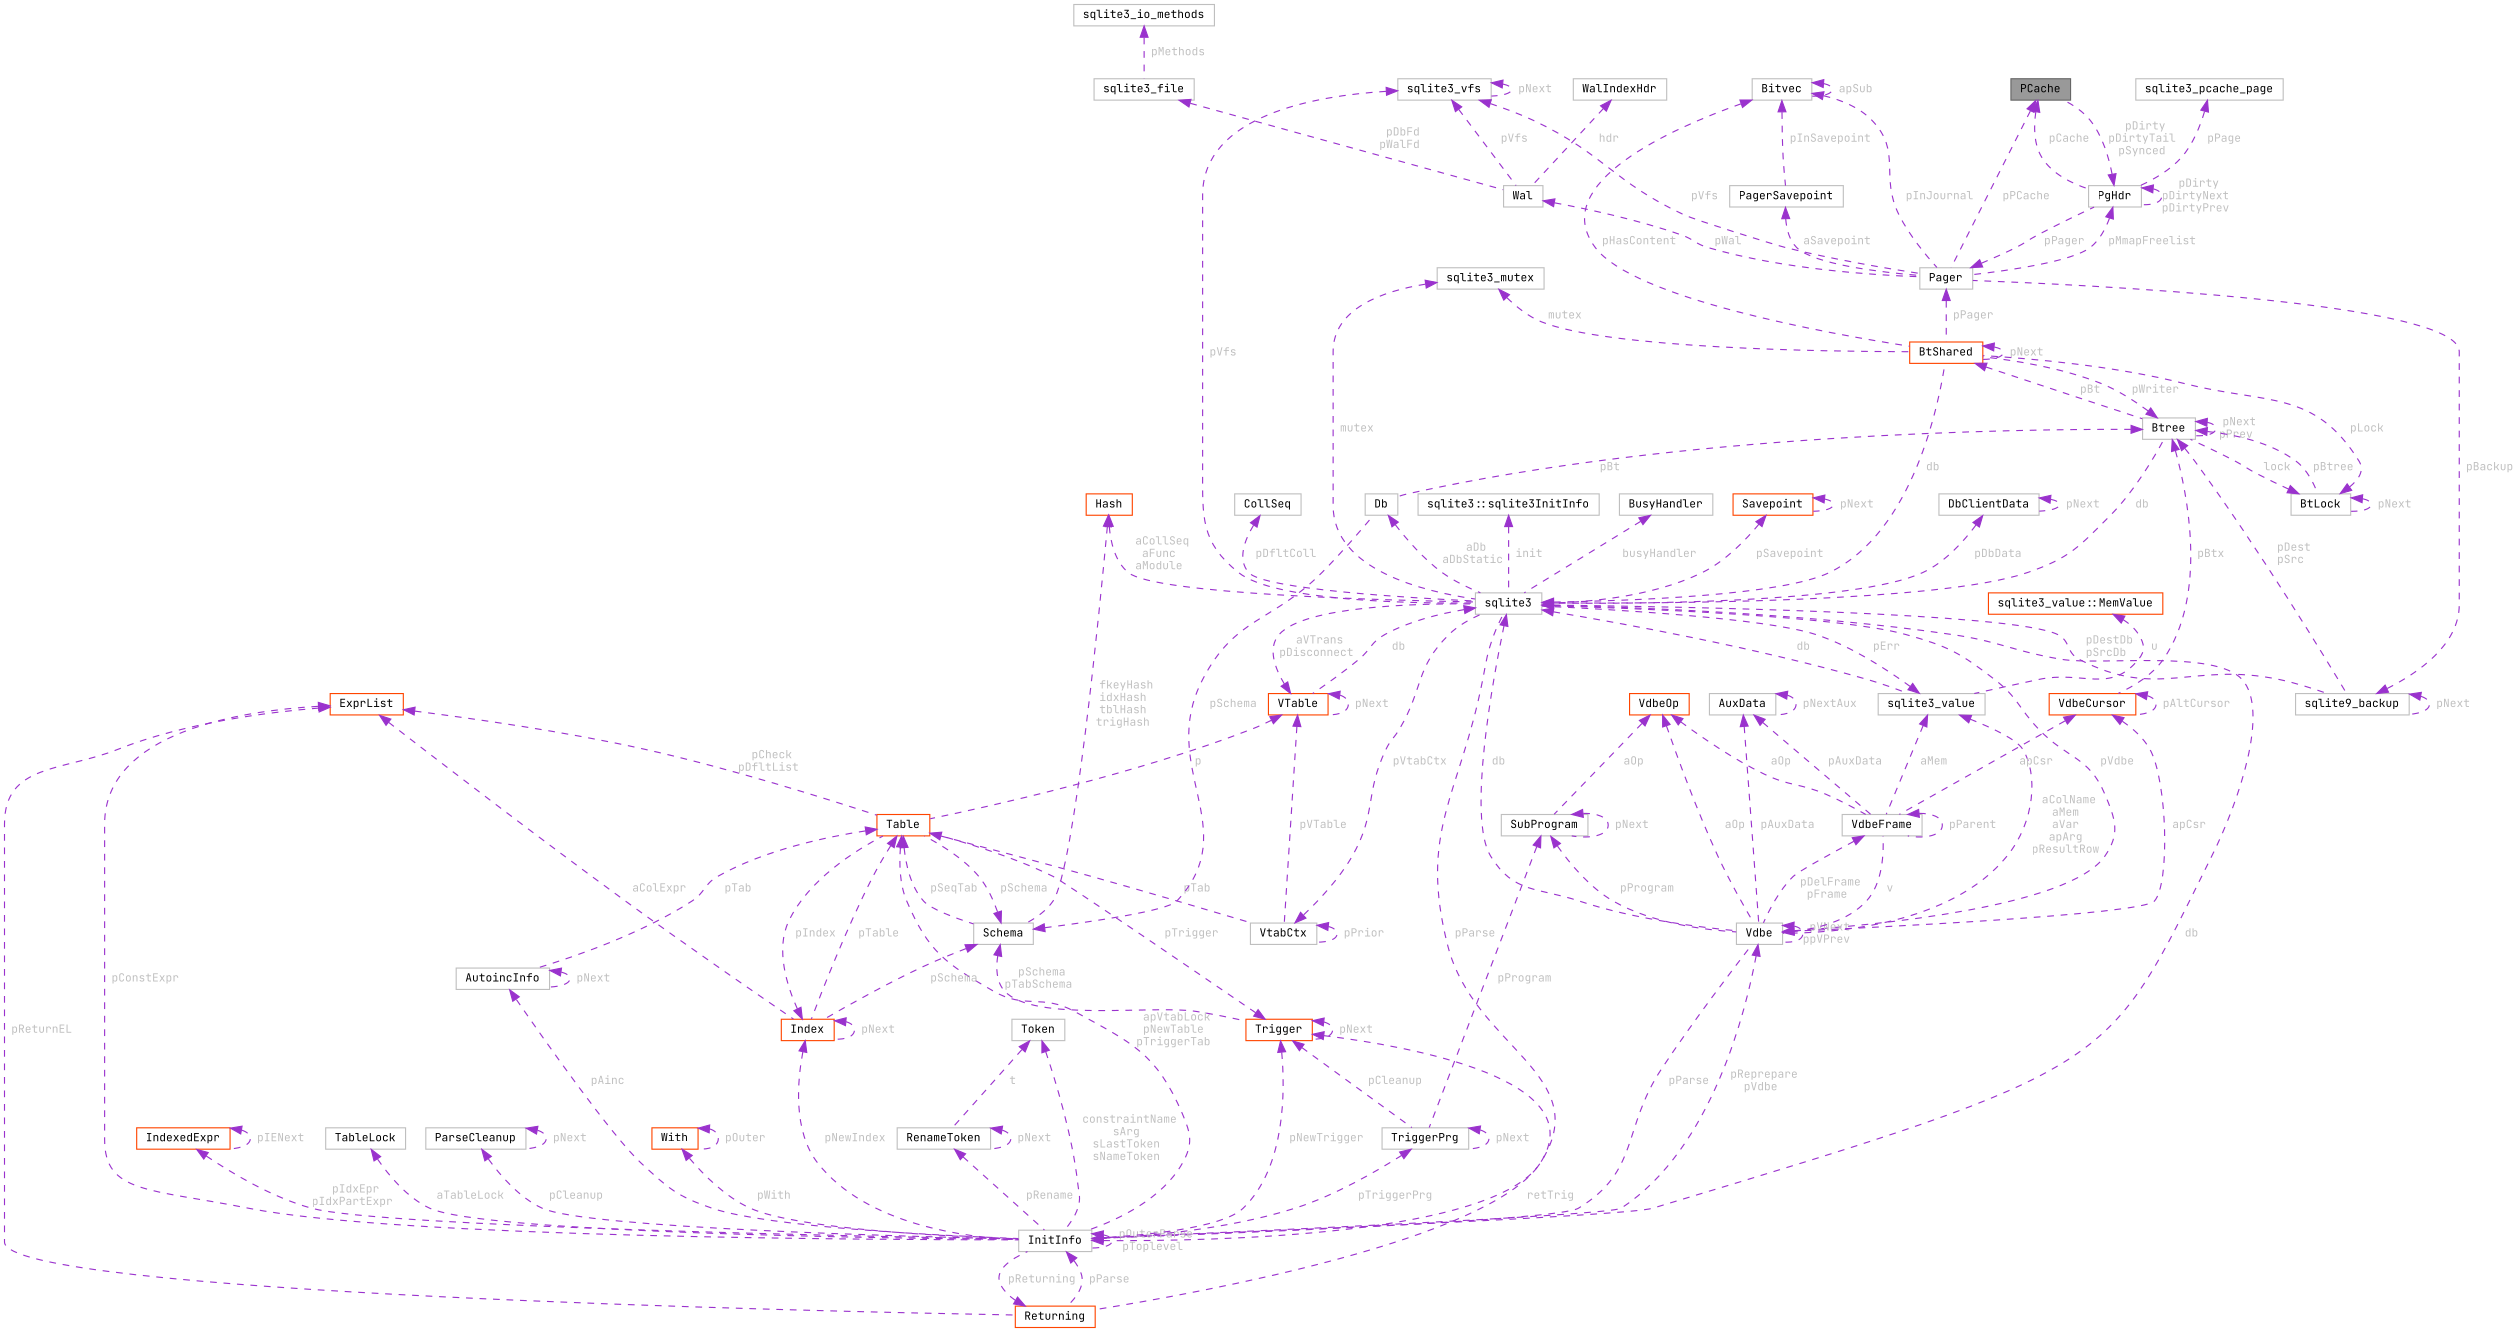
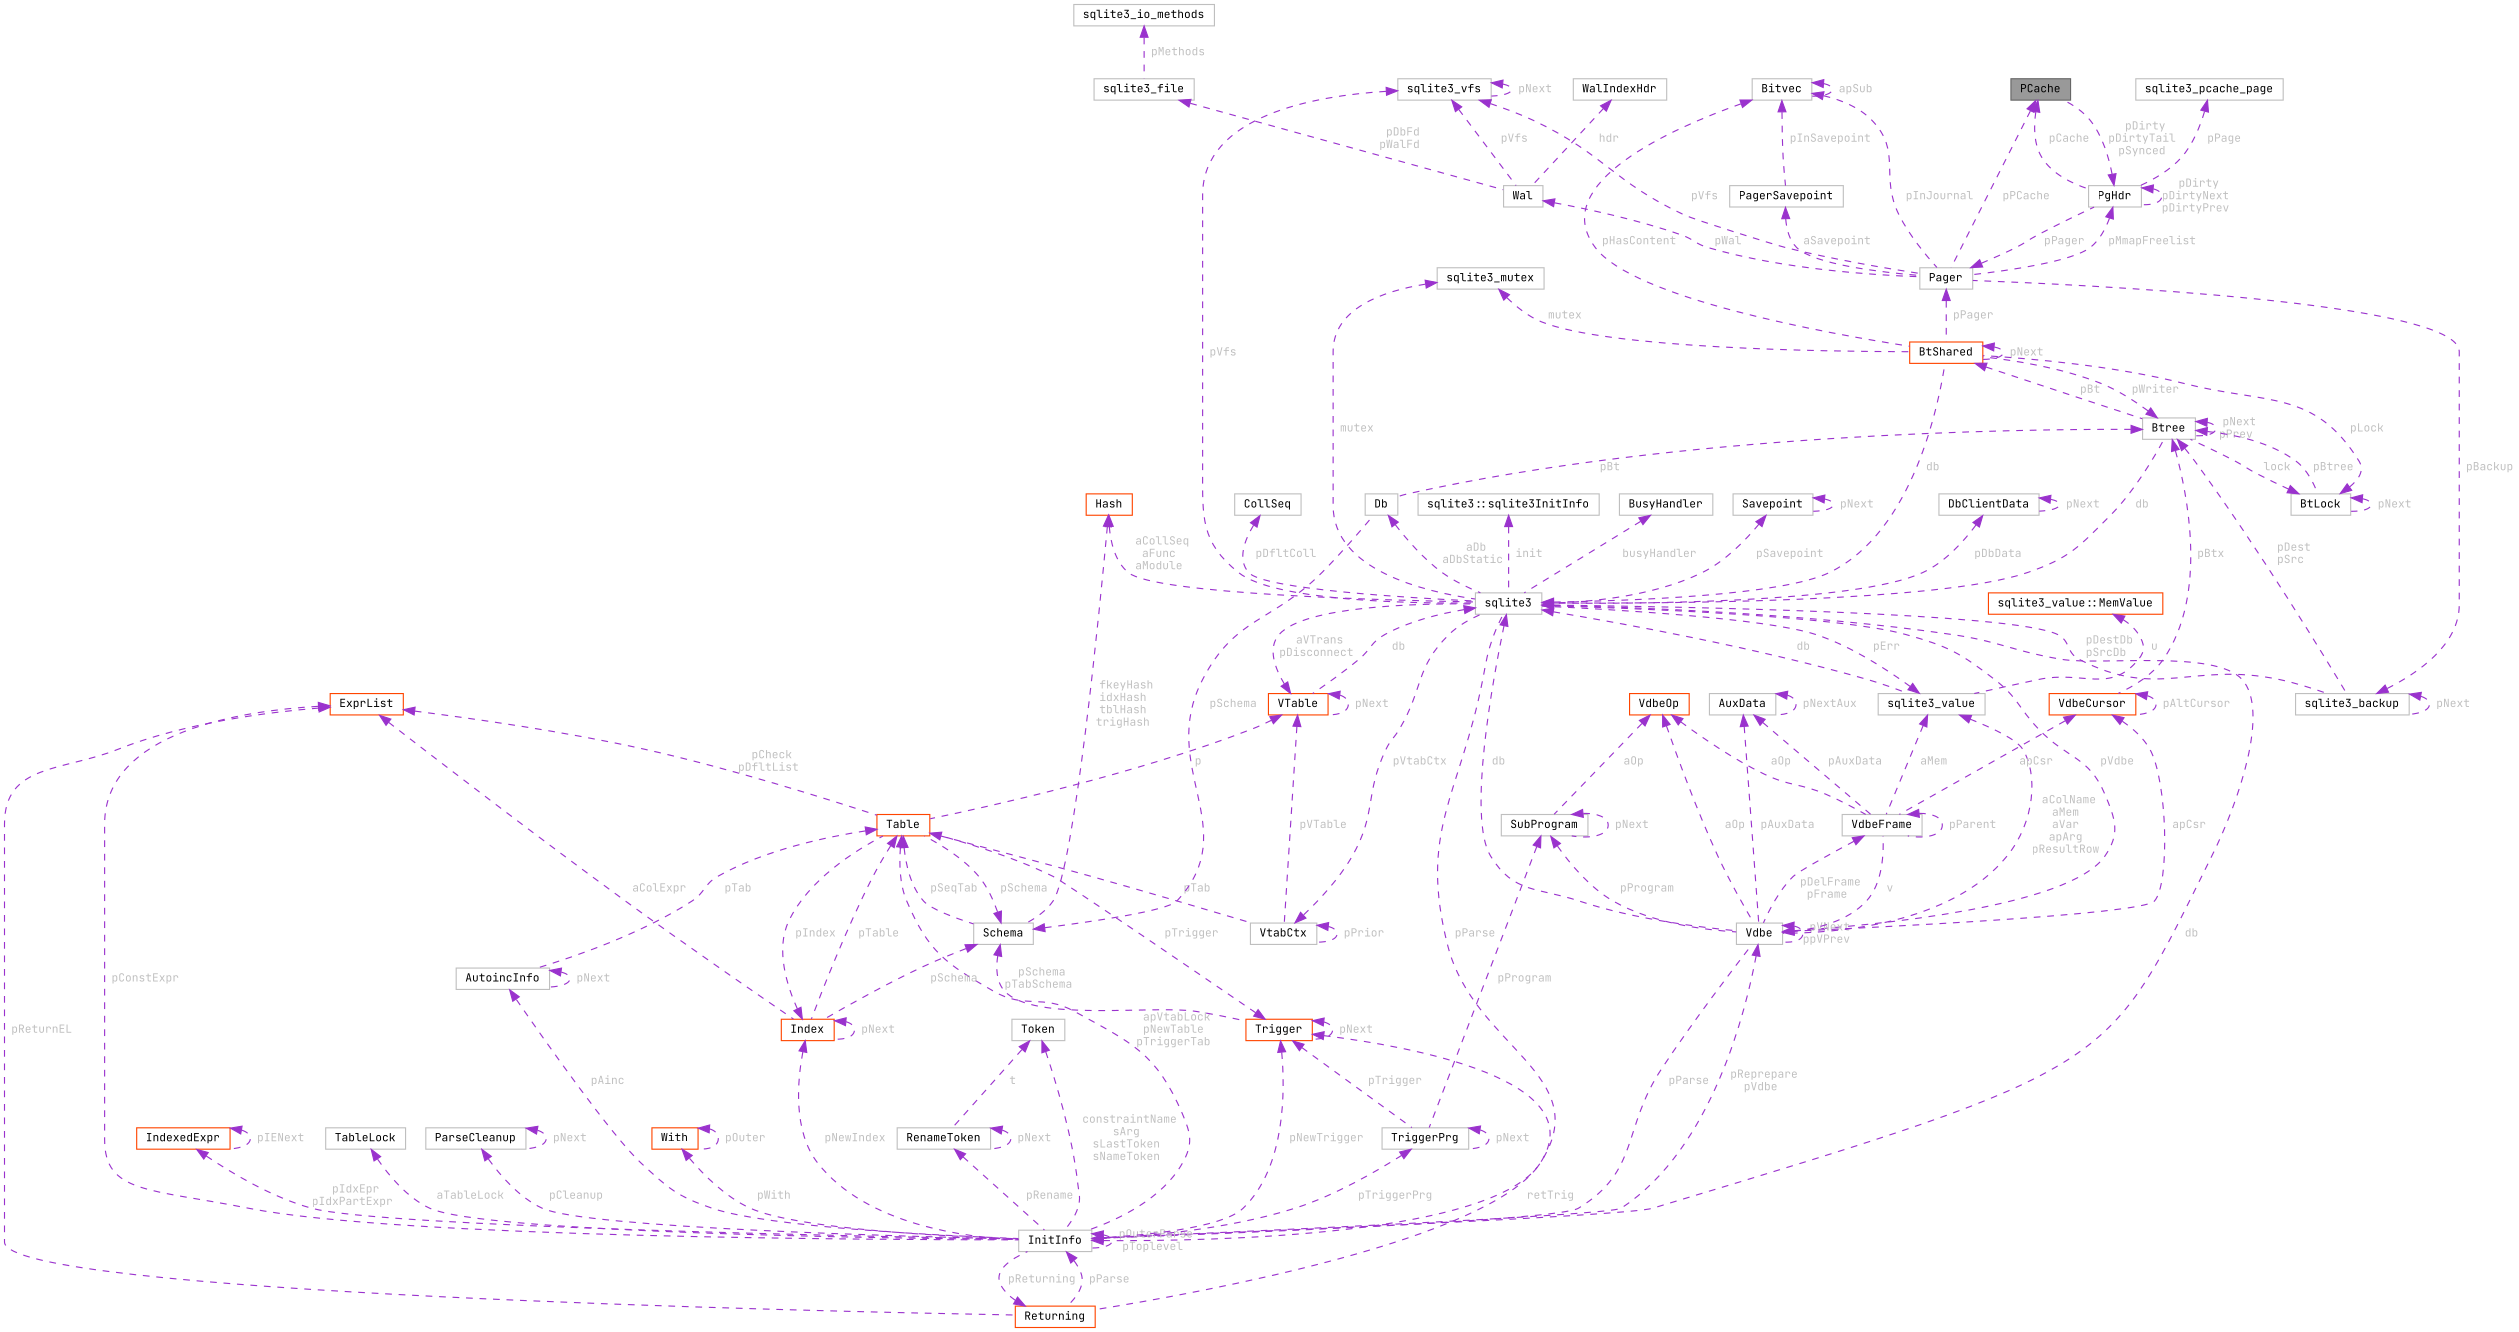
node "Savepoint": color orangered -> grey75
node "sqlite9_backup": label "sqlite9_backup" -> "sqlite3_backup"
edge "TriggerPrg" -> "Trigger": label " pCleanup" -> " pTrigger"
